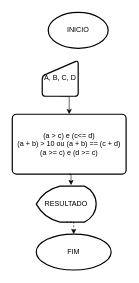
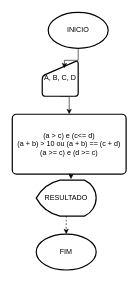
edge "INICIO" -> "A, B, C, D": added
node "RESULTADO": moved (66, 204) -> (66, 198)
node "FIM": size 75x36 -> 60x36
